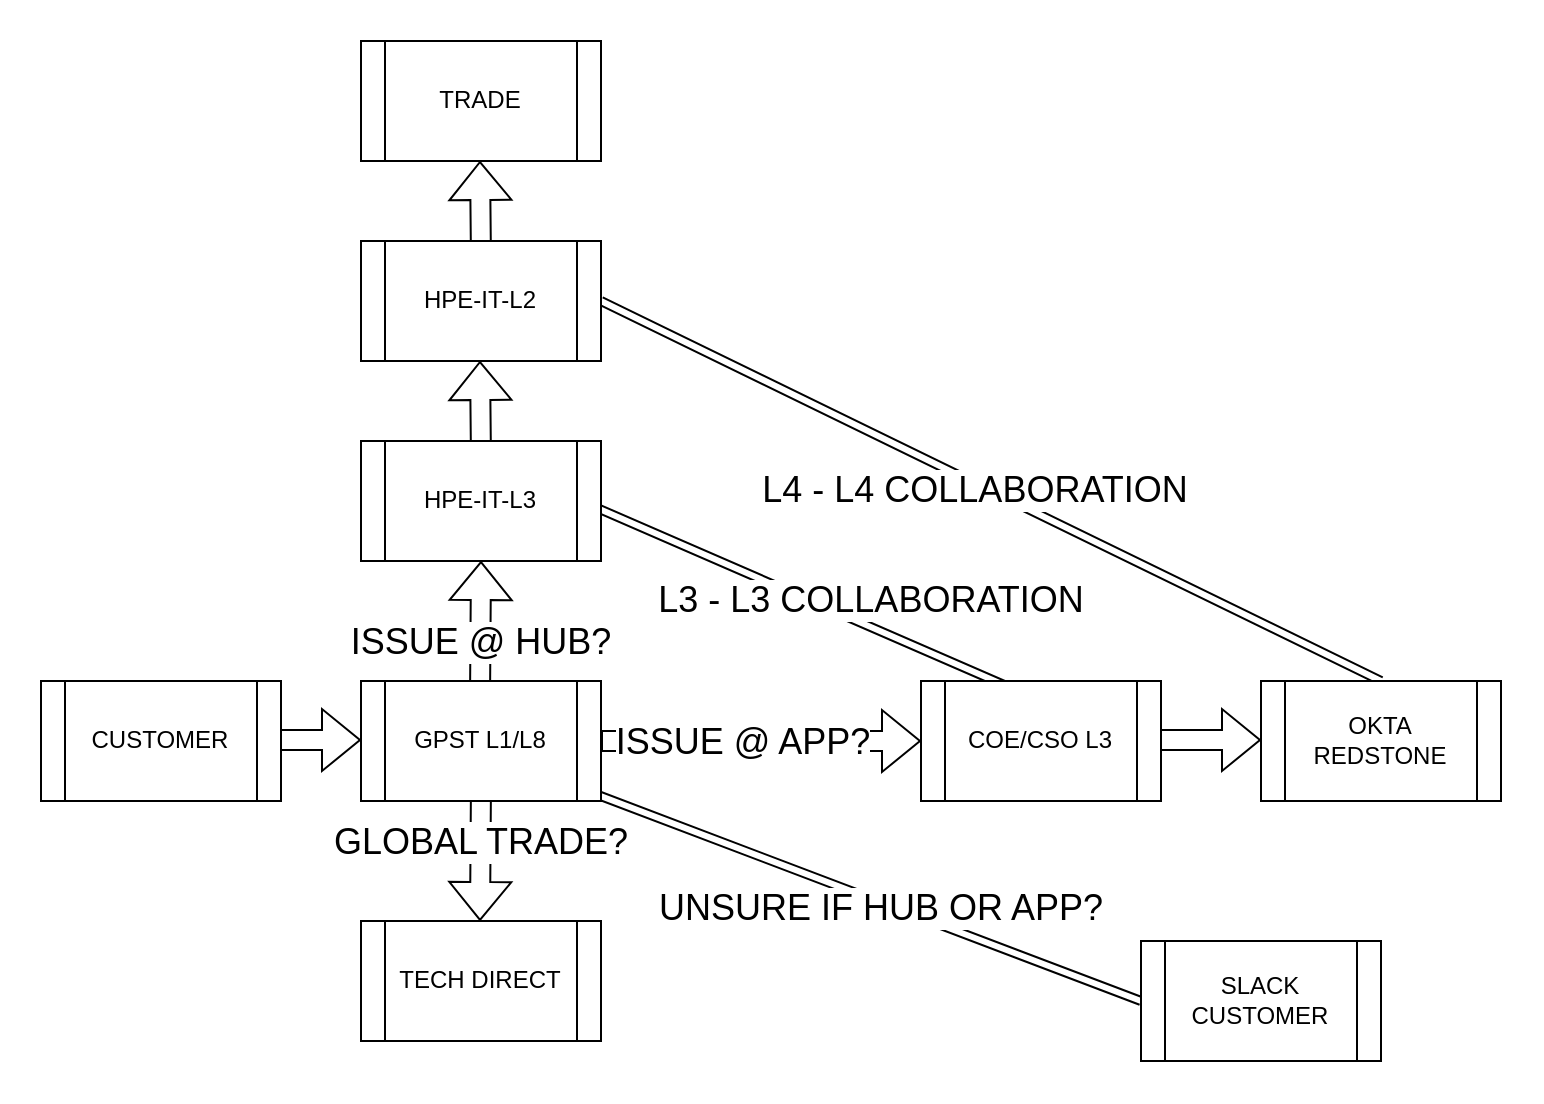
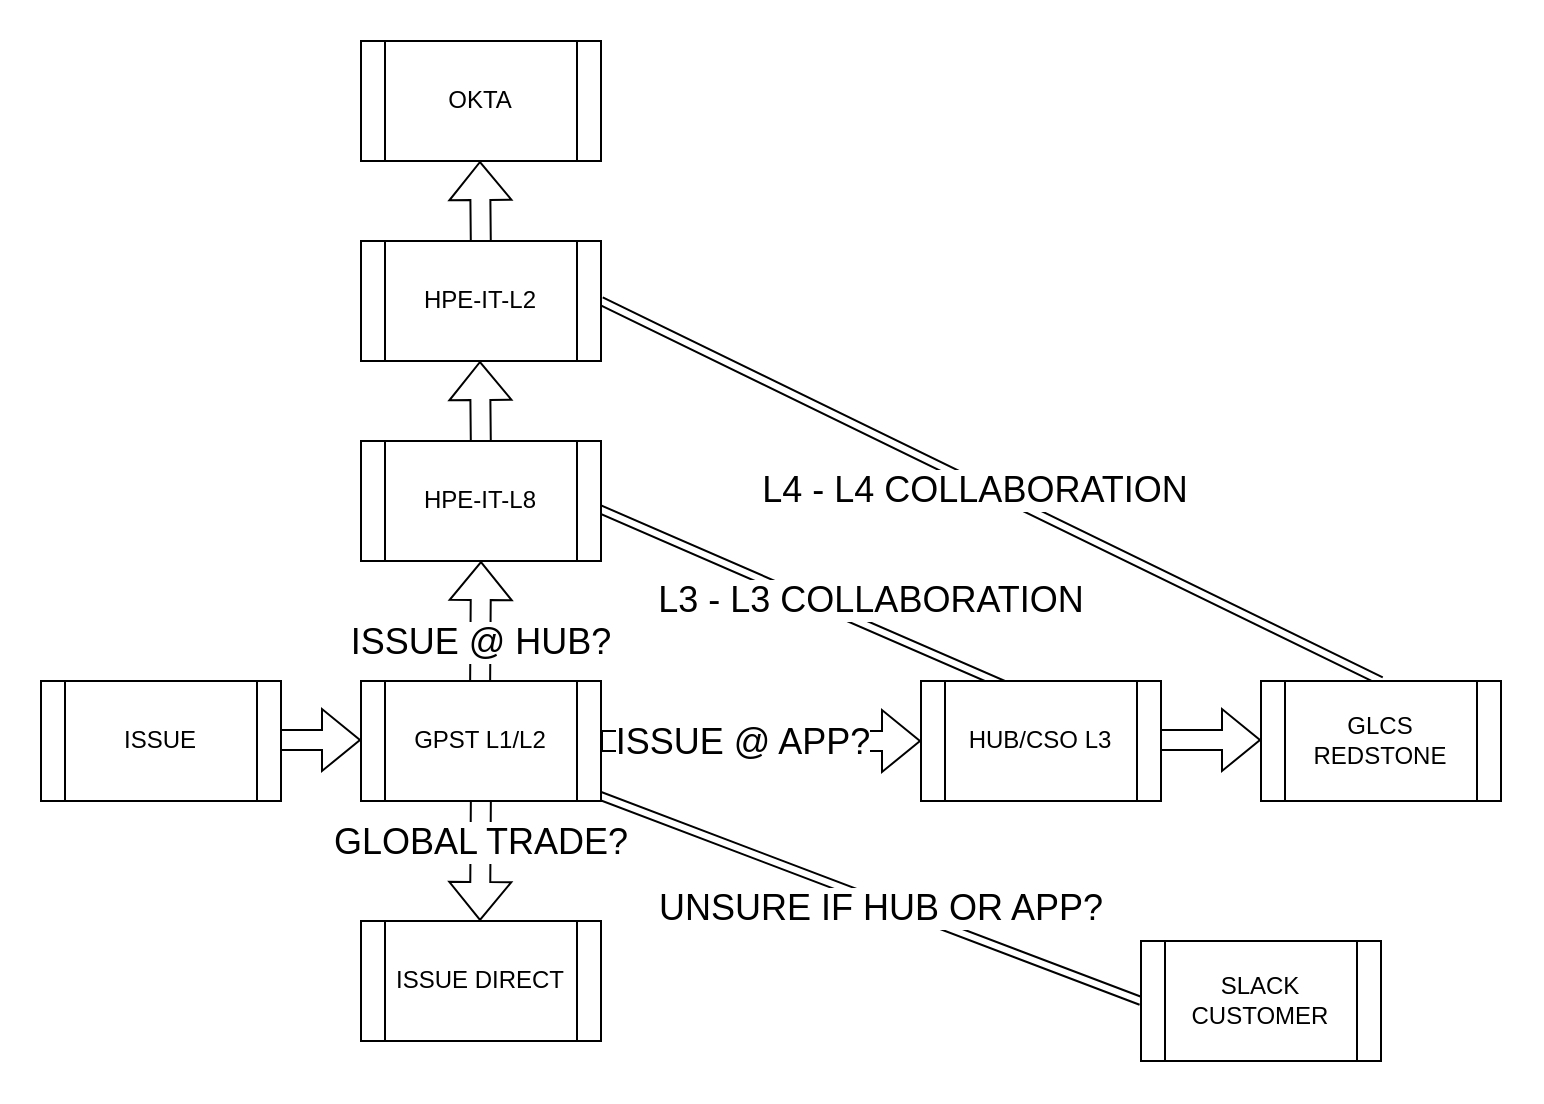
node "TRADE": label "TRADE" -> "OKTA"
node "HPE-IT-L3": label "HPE-IT-L3" -> "HPE-IT-L8"
node "CUSTOMER": label "CUSTOMER" -> "ISSUE"
node "GPST L1/L8": label "GPST L1/L8" -> "GPST L1/L2"
node "COE/CSO L3": label "COE/CSO L3" -> "HUB/CSO L3"
node "OKTA REDSTONE": label "OKTA REDSTONE" -> "GLCS REDSTONE"
node "TECH DIRECT": label "TECH DIRECT" -> "ISSUE DIRECT"
